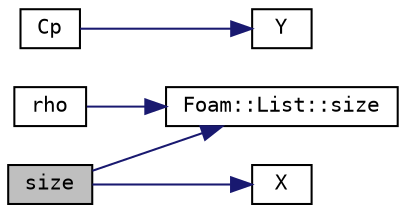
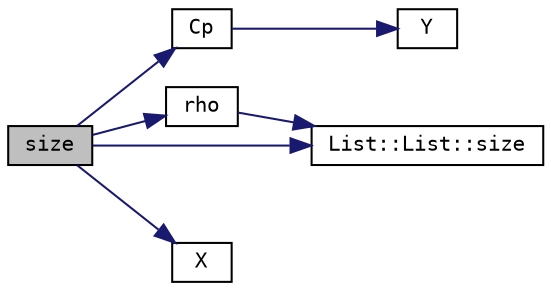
edge "size" -> "Cp": added
node "Foam::List::size": label "Foam::List::size" -> "List::List::size"
edge "size" -> "rho": added
